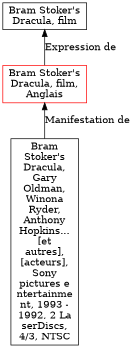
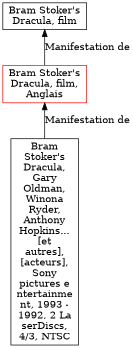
edge "Bram Stoker's Dracula, film, Anglais" -> "Bram Stoker's Dracula, film": label "Expression de" -> "Manifestation de"
